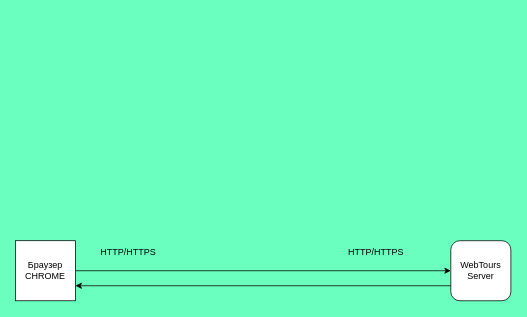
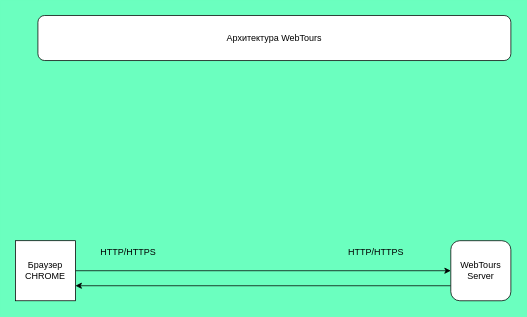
node "Архитектура WebTours": added
